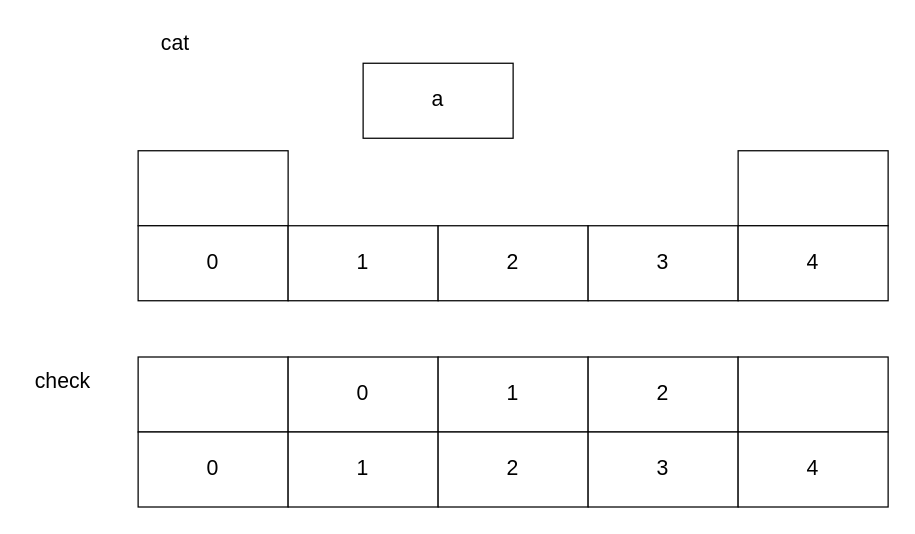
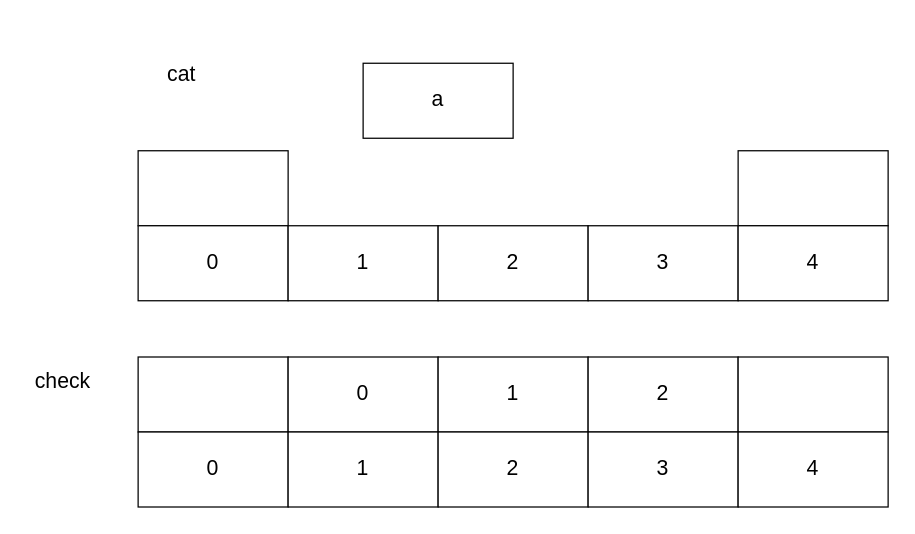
node "cat": moved (176, 44) -> (182, 76)
